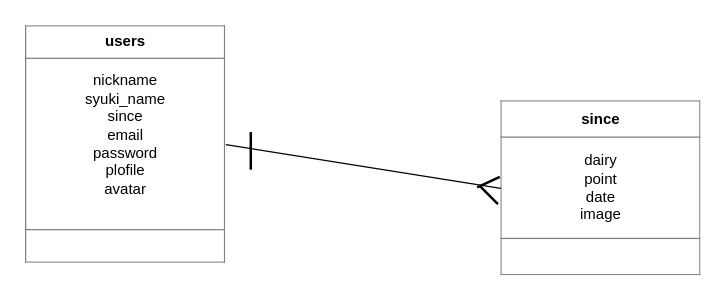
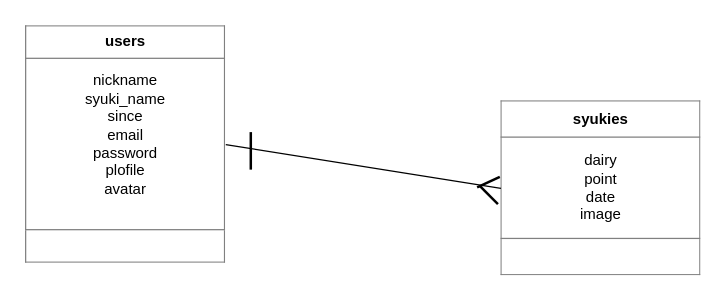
node "since dairy point date image": label "since dairy point date image" -> "syukies dairy point date image"
